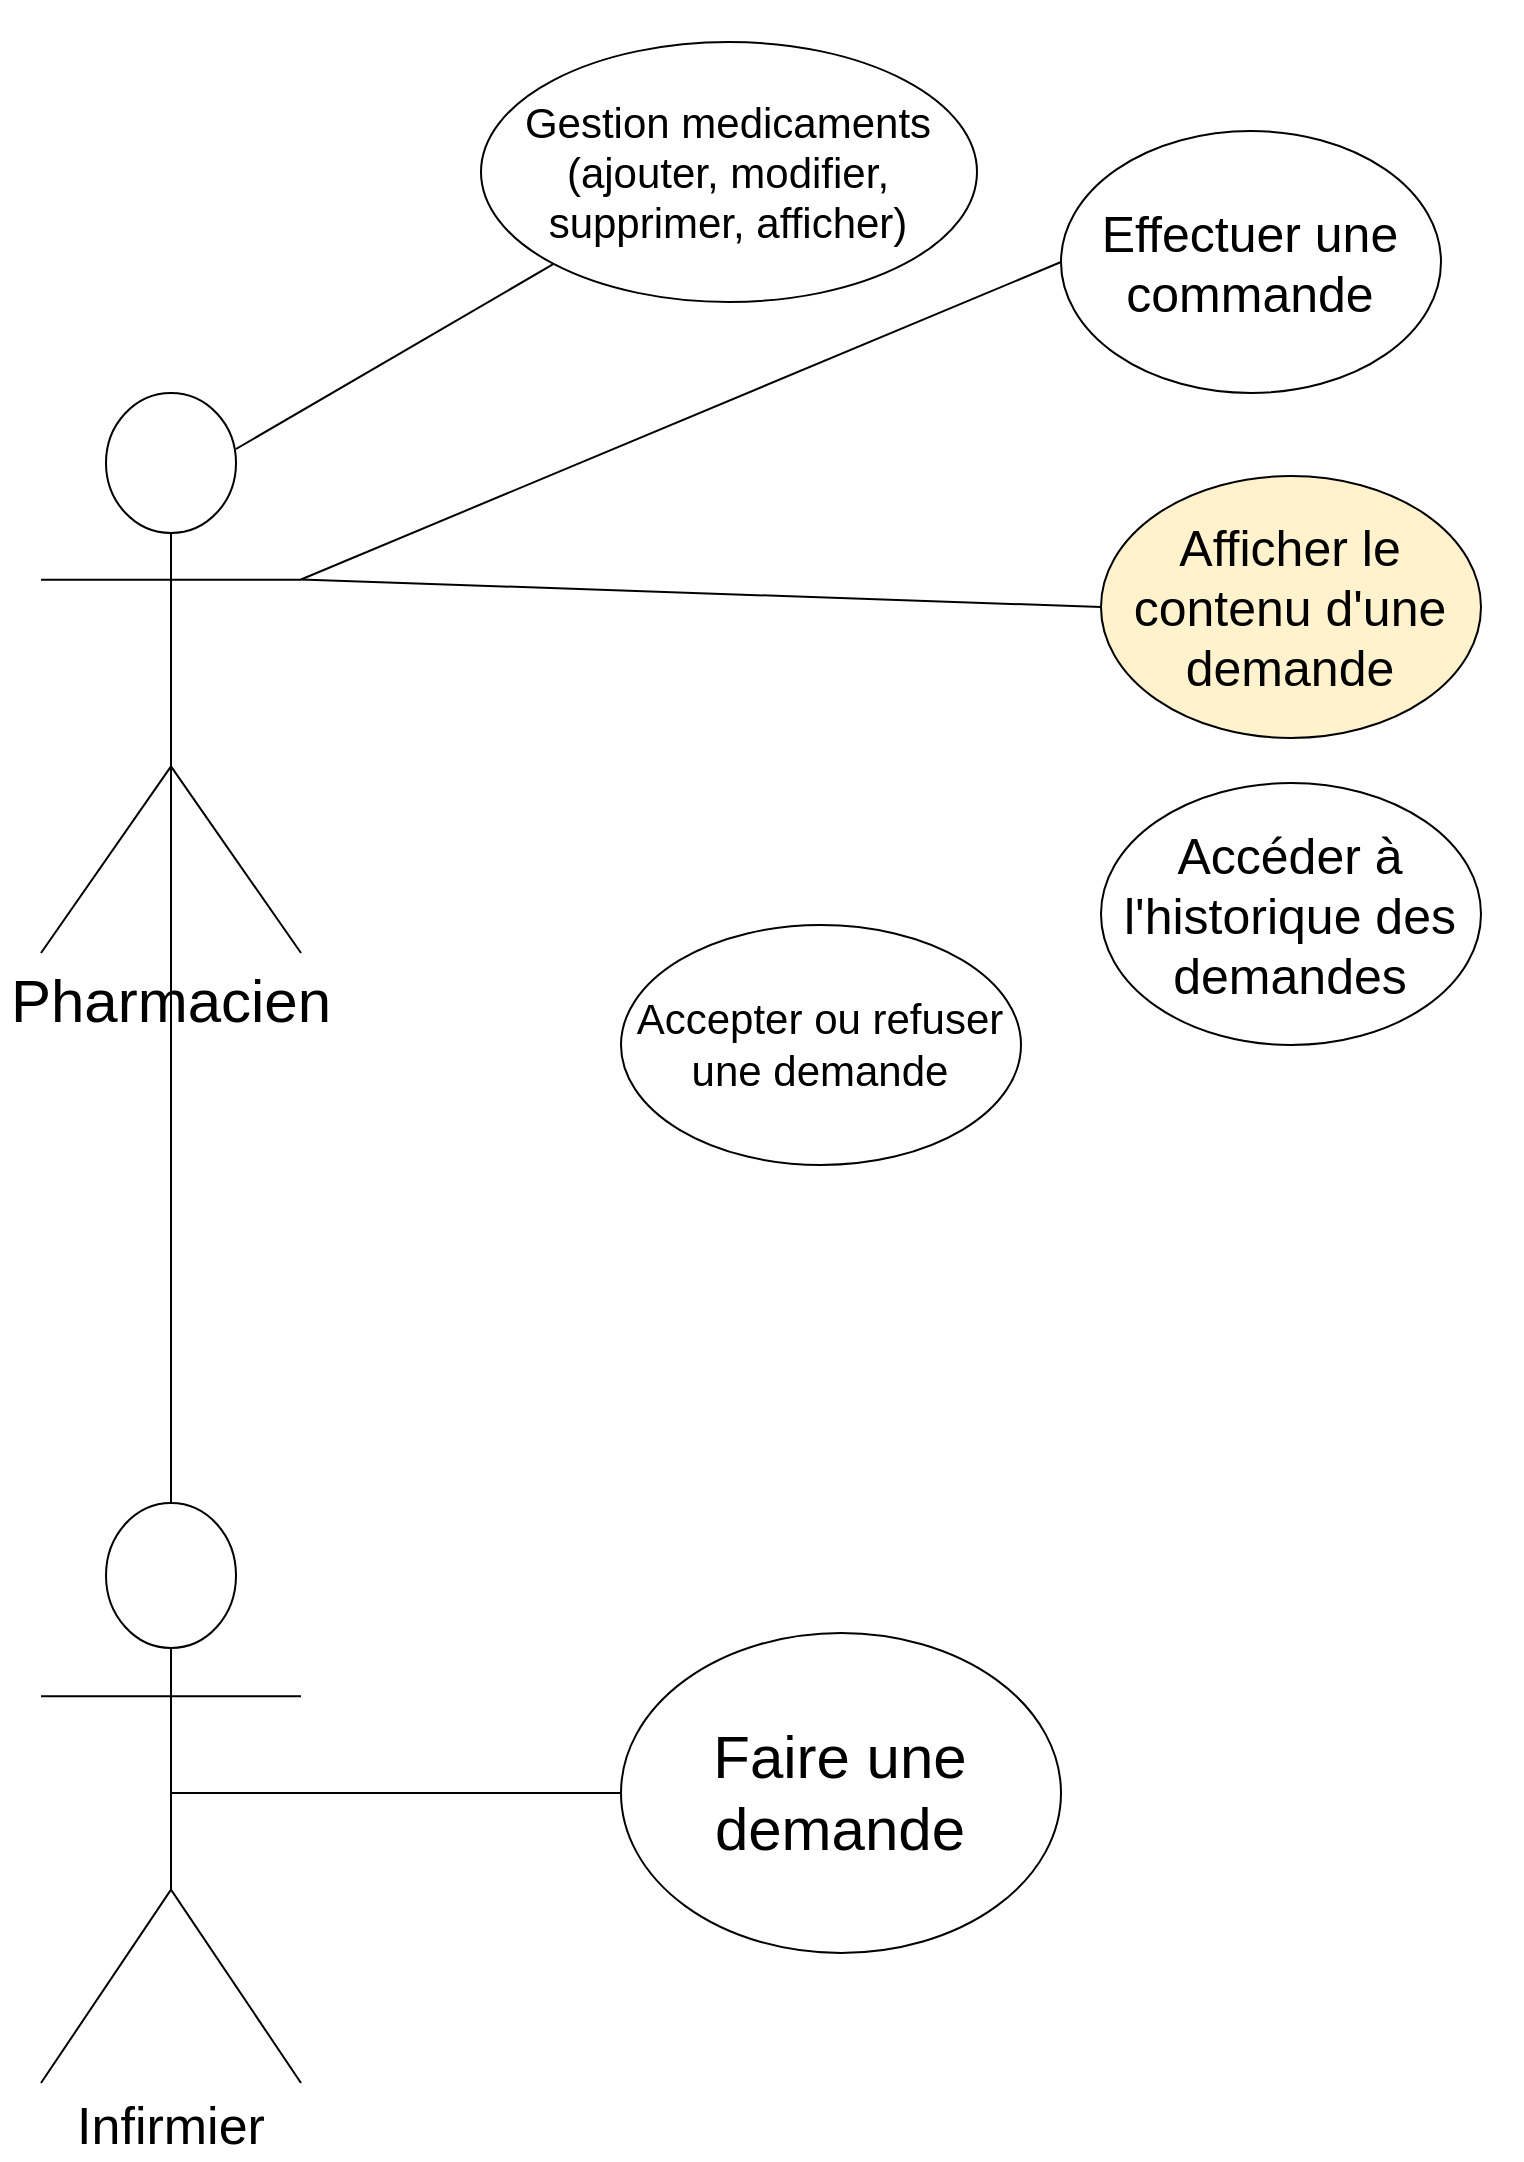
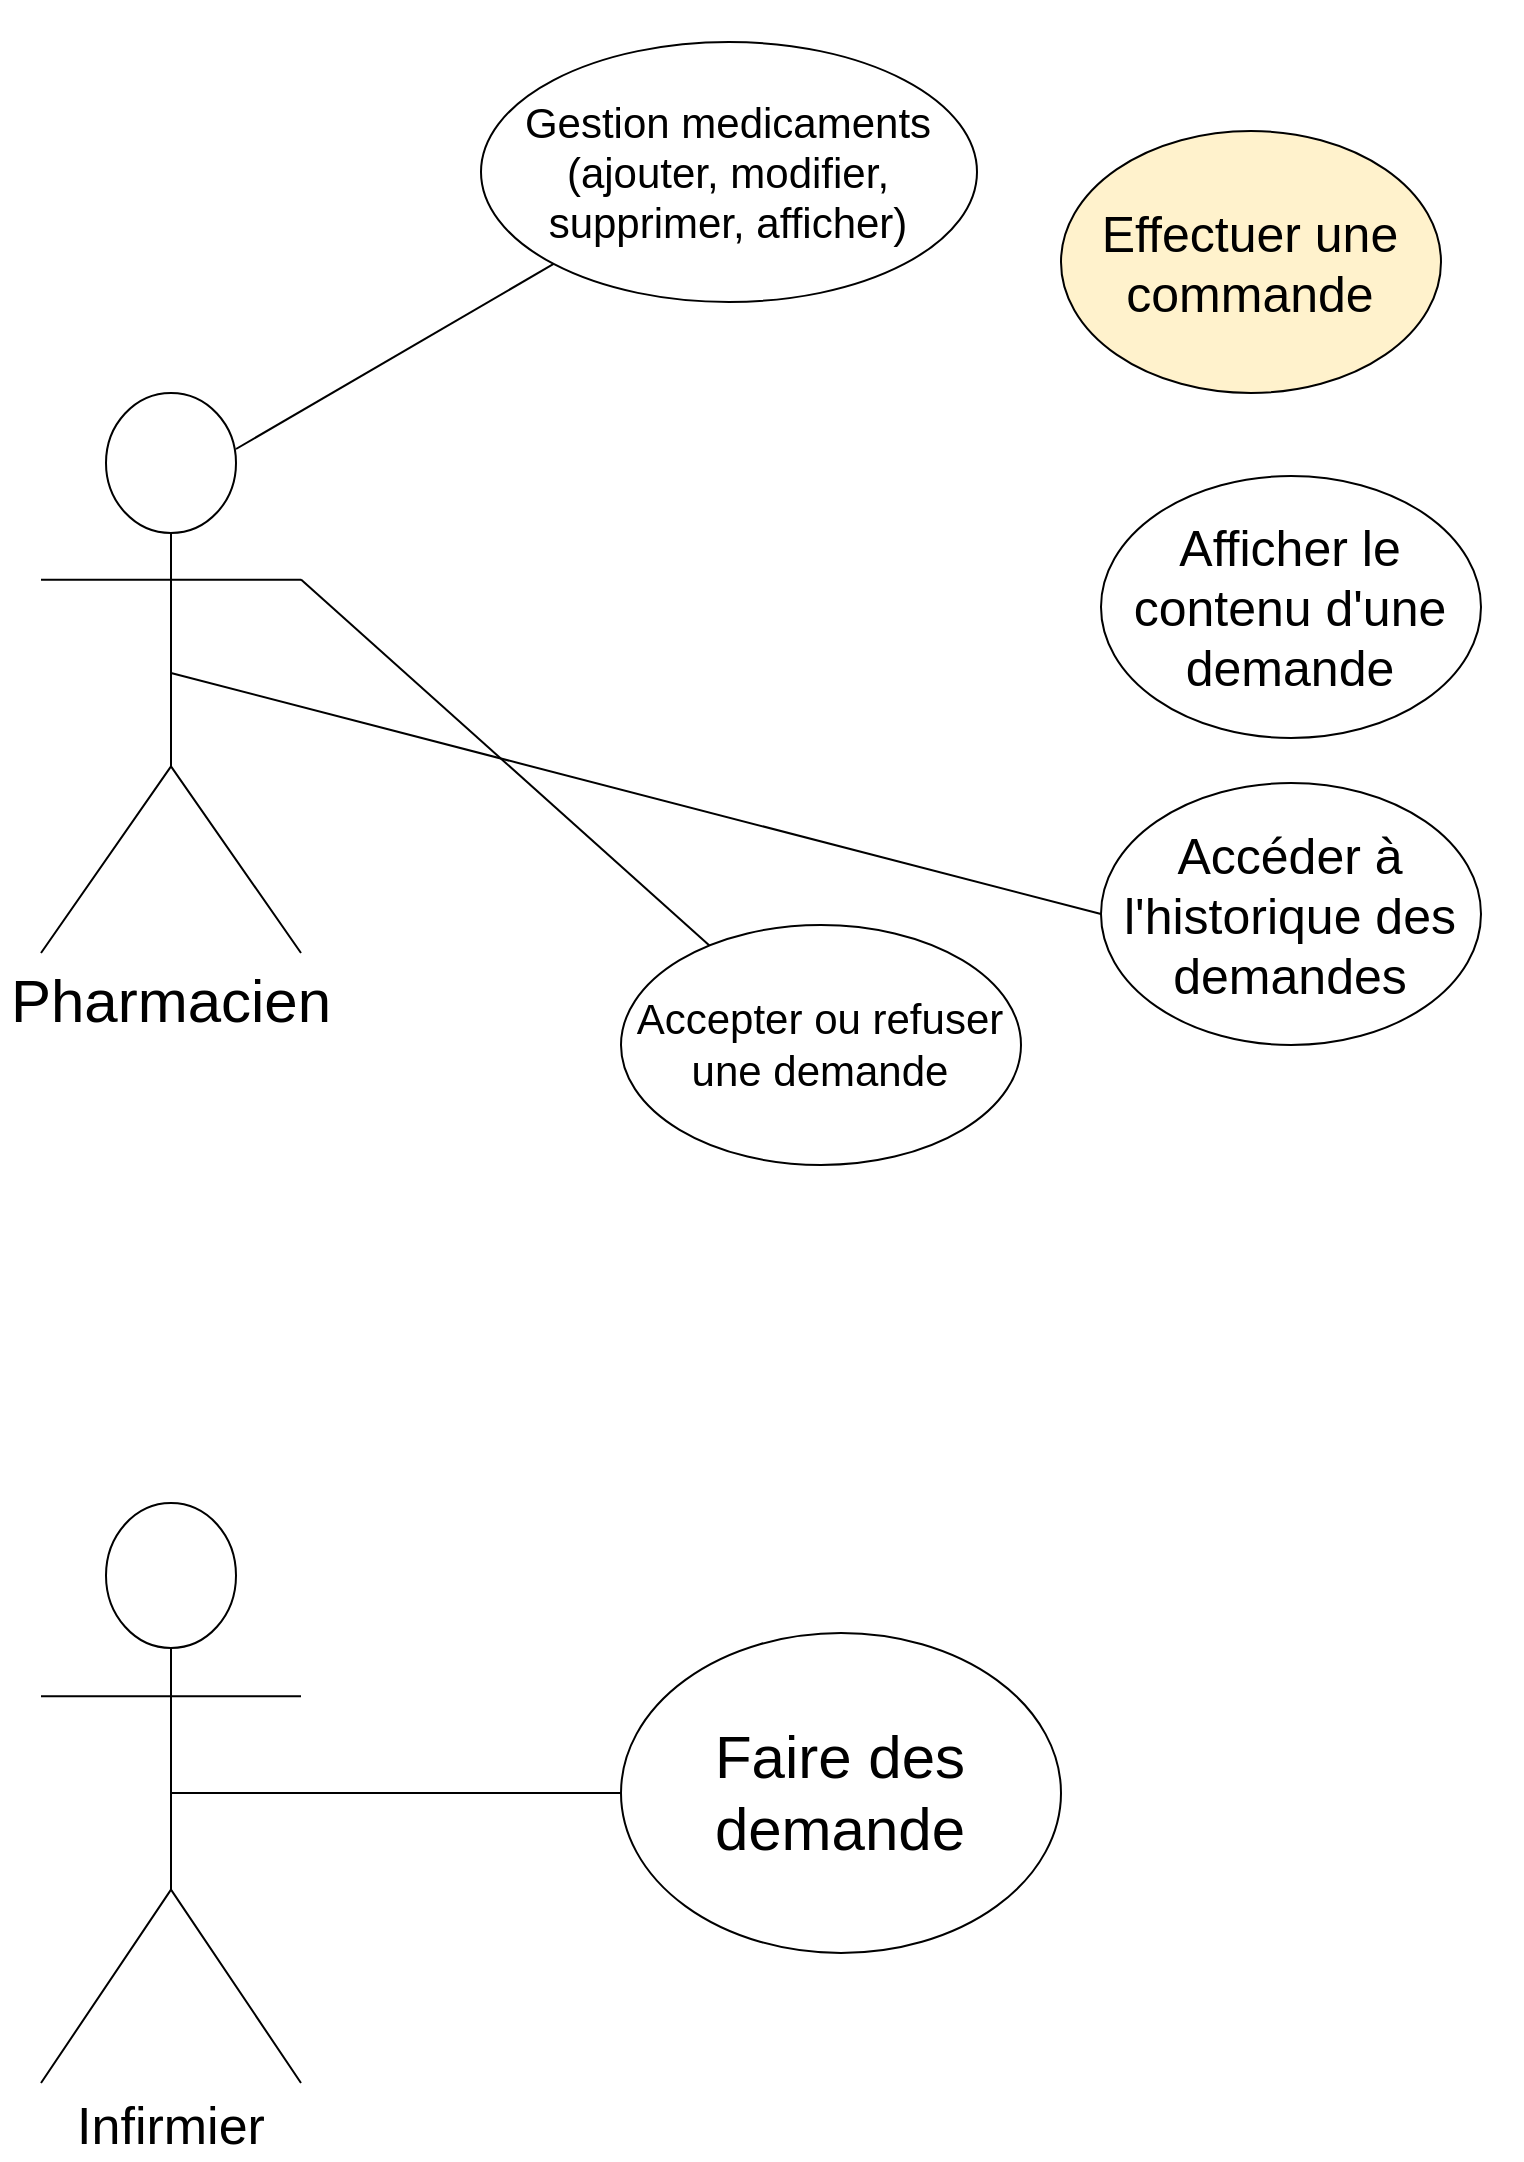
node "Effectuer une commande": fillcolor #ffffff -> #fff2cc
edge "Effectuer une commande" -- "Pharmacien": removed
edge "Afficher le contenu d'une demande" -- "Pharmacien": now "Accepter ou refuser une demande" -- "Pharmacien"
node "Afficher le contenu d'une demande": fillcolor #fff2cc -> #ffffff
edge "Pharmacien" -- "Infirmier": now "Pharmacien" -- "Accéder à l'historique des demandes"
node "Faire une demande": label "Faire une demande" -> "Faire des demande"
